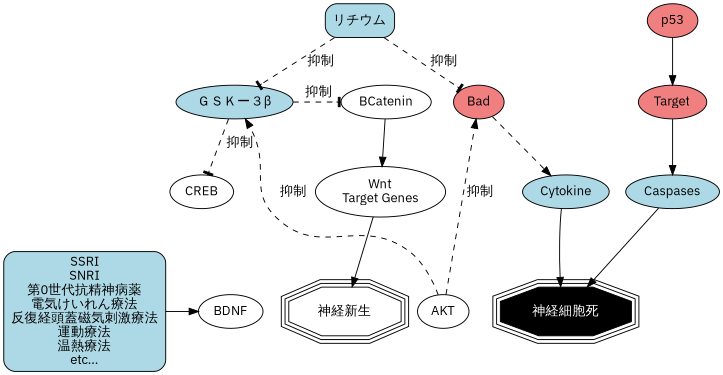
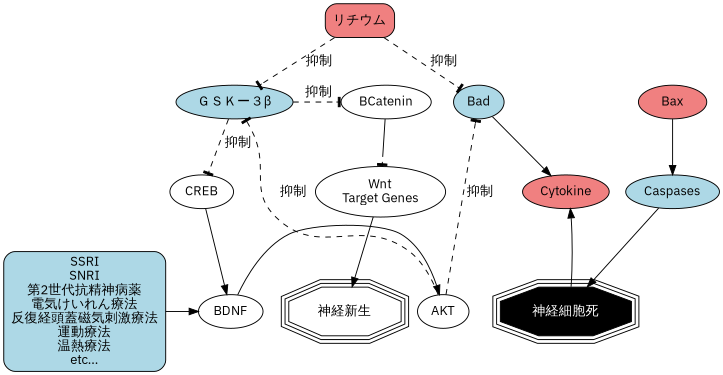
node "リチウム": fillcolor lightblue -> lightcoral
node "p53": removed
edge "リチウム" -> "ＧＳＫー３β": label " 抑制" -> "抑制"
node "Bad": fillcolor lightcoral -> lightblue
node "Target": label "Target" -> "Bax"
edge "BCatenin" -> "Wnt Target Genes": arrowhead normal -> tee
edge "ＧＳＫー３β" -> "CREB": label " 抑制" -> "抑制"
edge "Bad" -> "Cytokine": style dashed -> solid
node "Cytokine": fillcolor lightblue -> lightcoral
edge "AKT" -> "Bad": arrowhead normal -> tee
edge "BDNF" -> "AKT": added
edge "AKT" -> "ＧＳＫー３β": arrowhead normal -> tee
edge "Cytokine" -> "神経細胞死": reversed
edge "CREB" -> "BDNF": added
node "SSRI SNRI 第0世代抗精神病薬 電気けいれん療法 反復経頭蓋磁気刺激療法 運動療法 温熱療法 etc...": label "SSRI SNRI 第0世代抗精神病薬 電気けいれん療法 反復経頭蓋磁気刺激療法 運動療法 温熱療法 etc..." -> "SSRI SNRI 第2世代抗精神病薬 電気けいれん療法 反復経頭蓋磁気刺激療法 運動療法 温熱療法 etc..."
